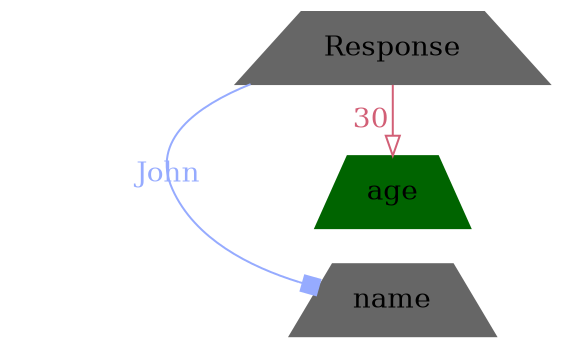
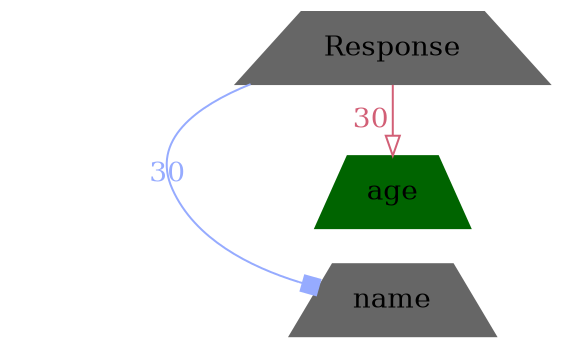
edge "Response" -> "name": label "John" -> "30"
